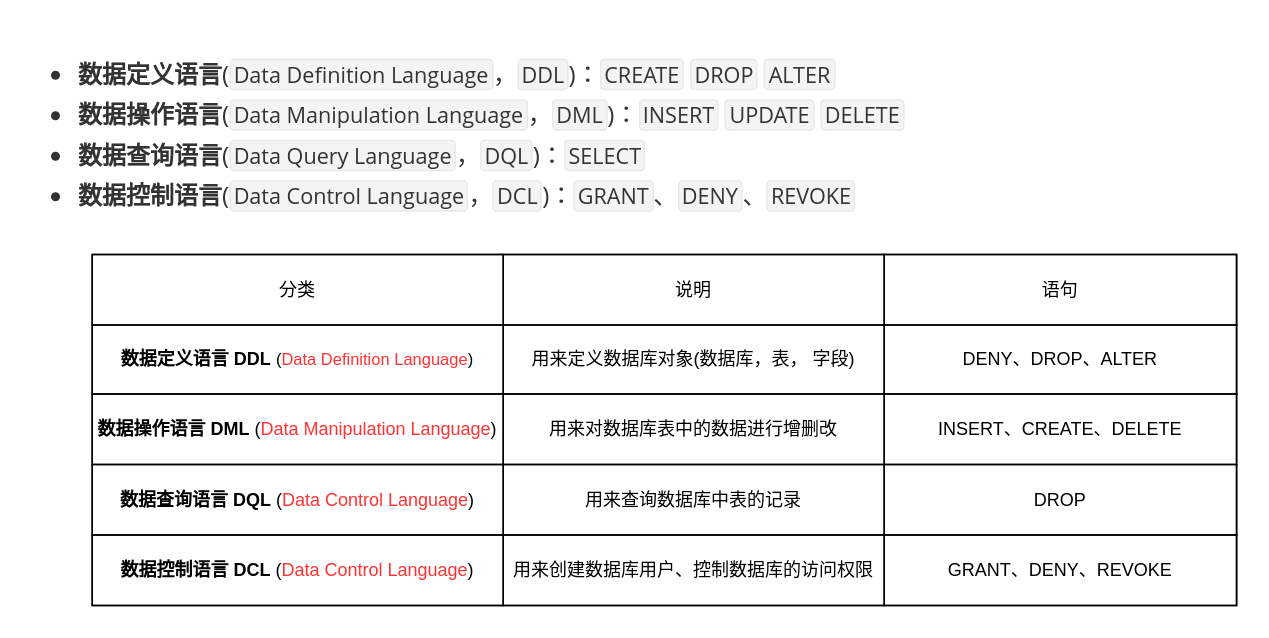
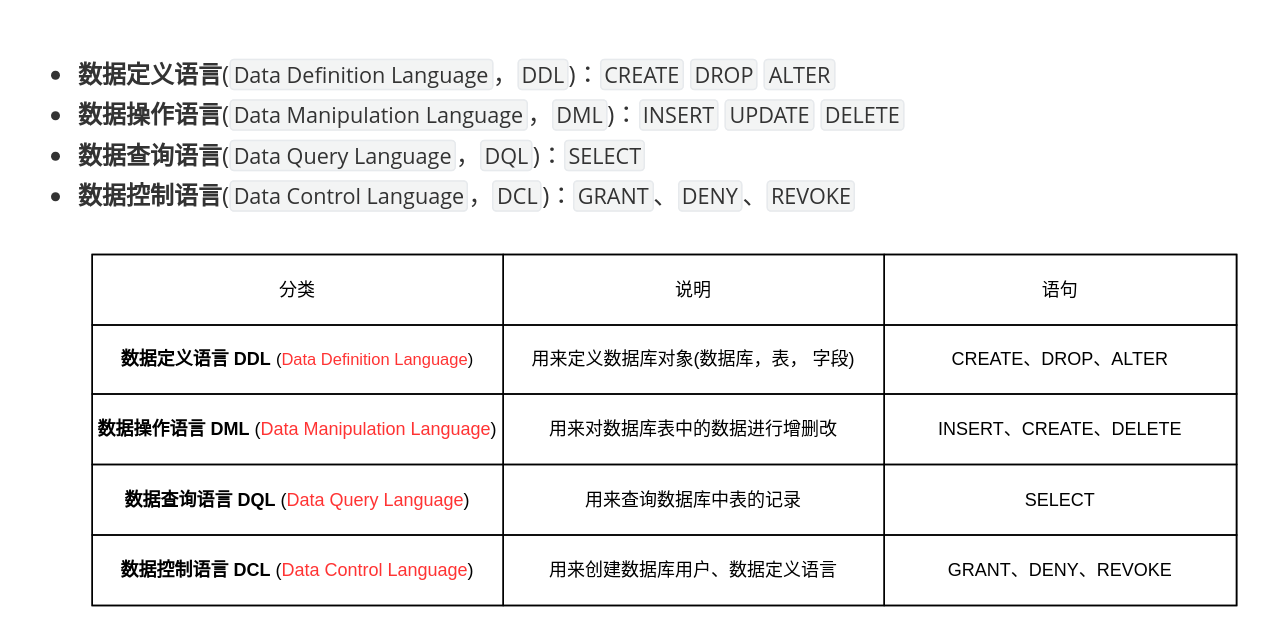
node "DENY、DROP、ALTER": label "DENY、DROP、ALTER" -> "CREATE、DROP、ALTER"
node "数据查询语言 DQL (Data Control Language)": label "数据查询语言 DQL (Data Control Language)" -> "数据查询语言 DQL (Data Query Language)"
node "DROP": label "DROP" -> "SELECT"
node "用来创建数据库用户、控制数据库的访问权限": label "用来创建数据库用户、控制数据库的访问权限" -> "用来创建数据库用户、数据定义语言"
